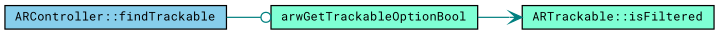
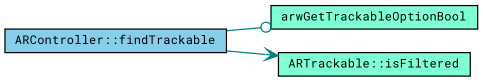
edge "arwGetTrackableOptionBool" -> "ARTrackable::isFiltered": now "ARController::findTrackable" -> "ARTrackable::isFiltered"
